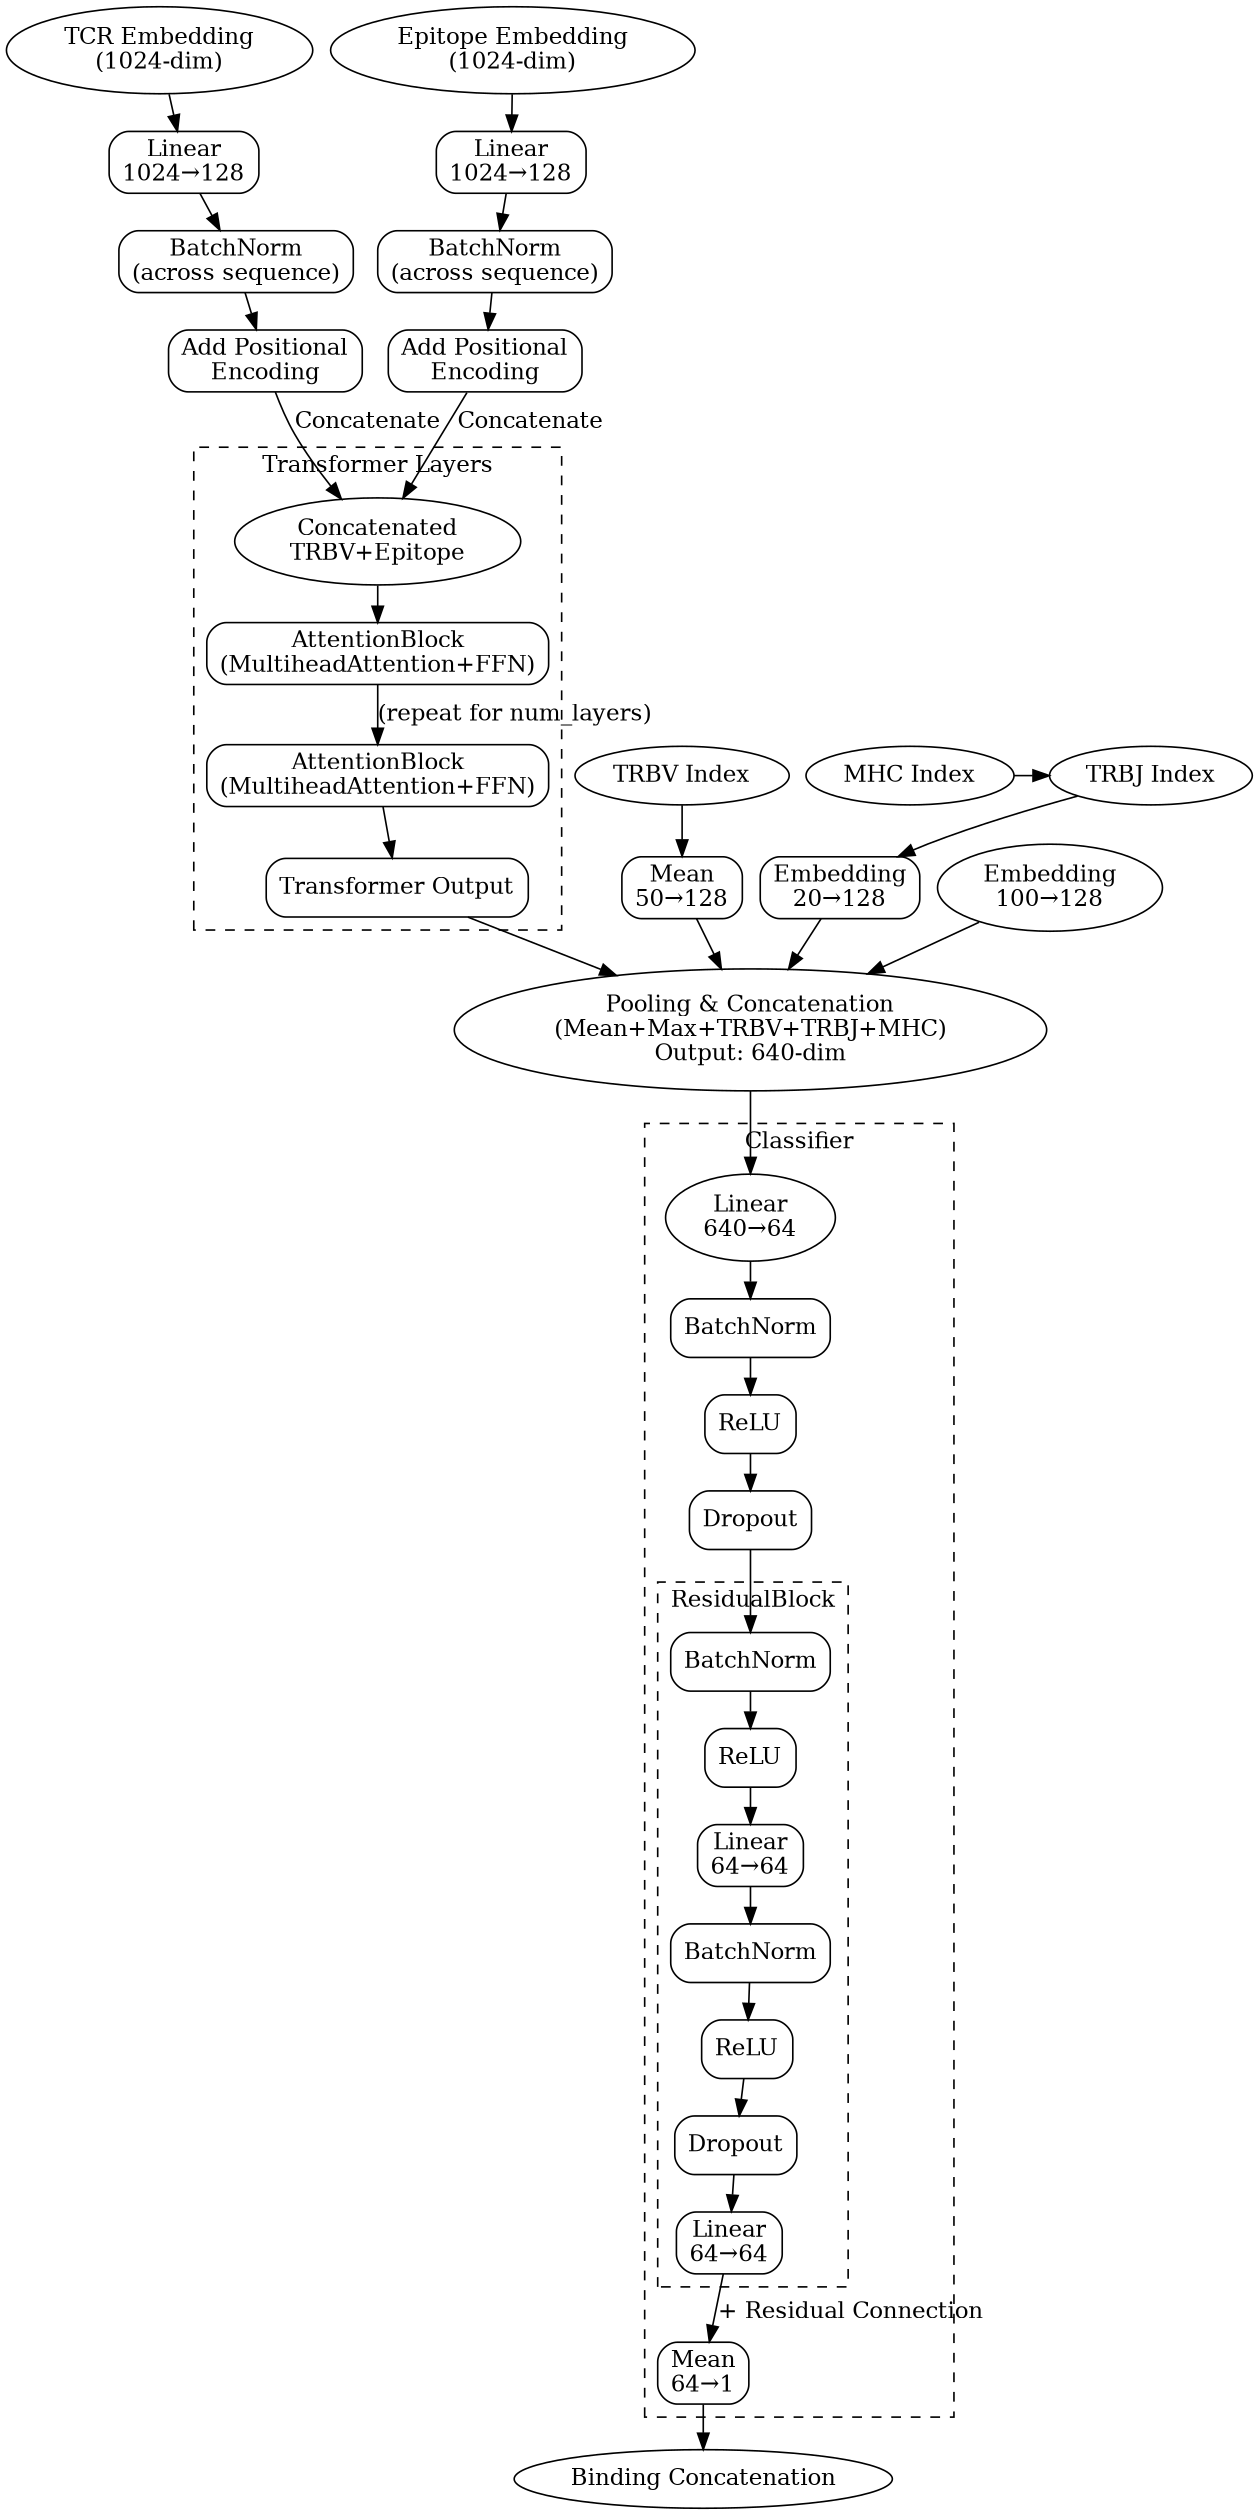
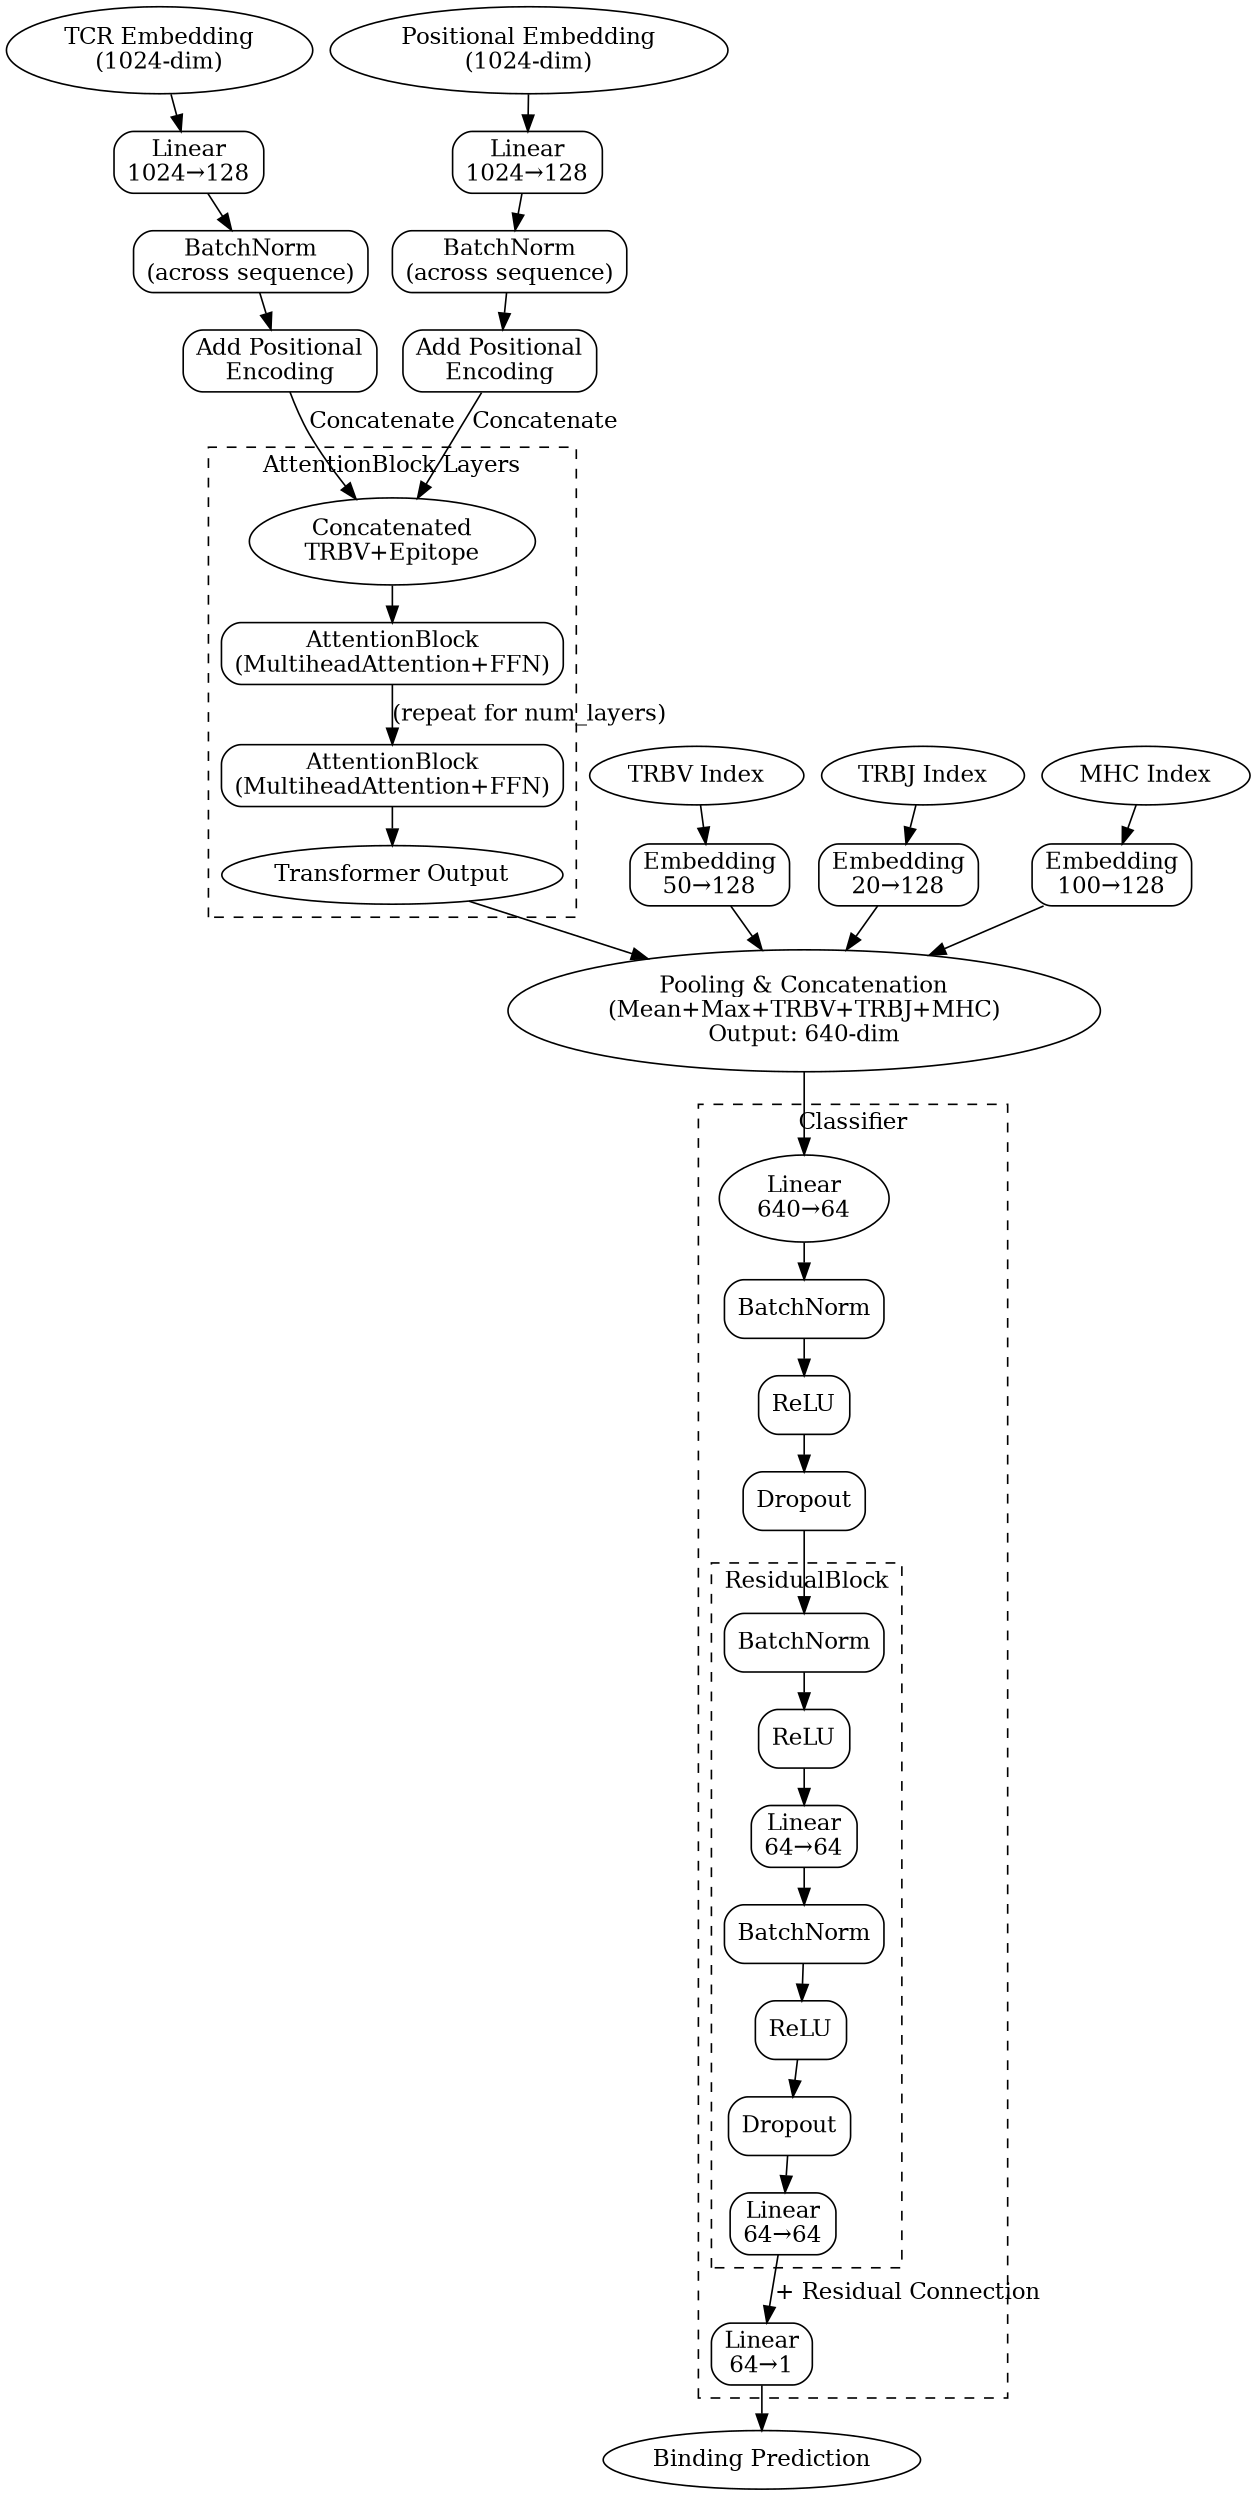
node "Epitope Embedding (1024-dim)": label "Epitope Embedding (1024-dim)" -> "Positional Embedding (1024-dim)"
cluster "Transformer Layers": label "Transformer Layers" -> "AttentionBlock Layers"
edge "MHC Index" -> "TRBJ Index": now "MHC Index" -> "Embedding 100→128"
node "Transformer Output": shape box -> ellipse
node "Mean 50→128": label "Mean 50→128" -> "Embedding 50→128"
node "Embedding 100→128": shape ellipse -> box
node "Mean 64→1": label "Mean 64→1" -> "Linear 64→1"
node "Binding Concatenation": label "Binding Concatenation" -> "Binding Prediction"
